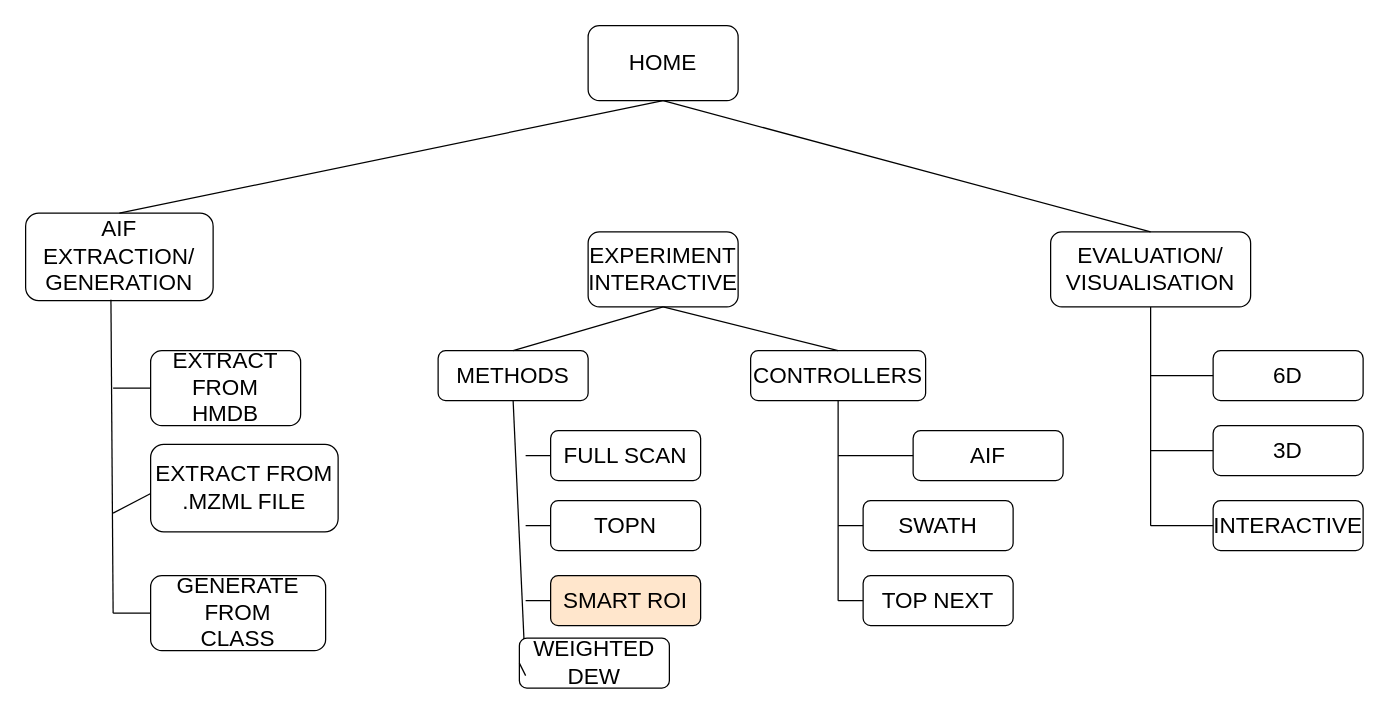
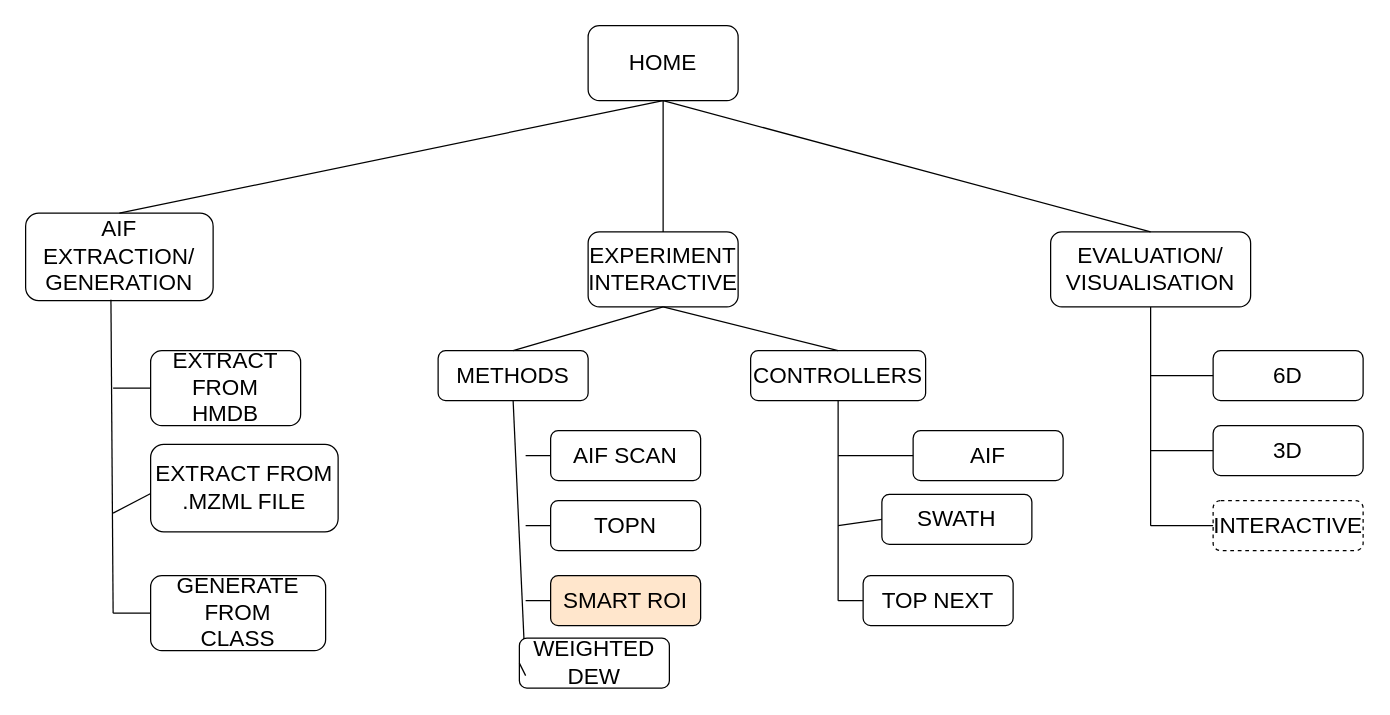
edge "HOME" -- "EXPERIMENT INTERACTIVE": added
node "FULL SCAN": label "FULL SCAN" -> "AIF SCAN"
node "SWATH": moved (938, 526) -> (957, 519)
node "INTERACTIVE": style solid -> dashed
